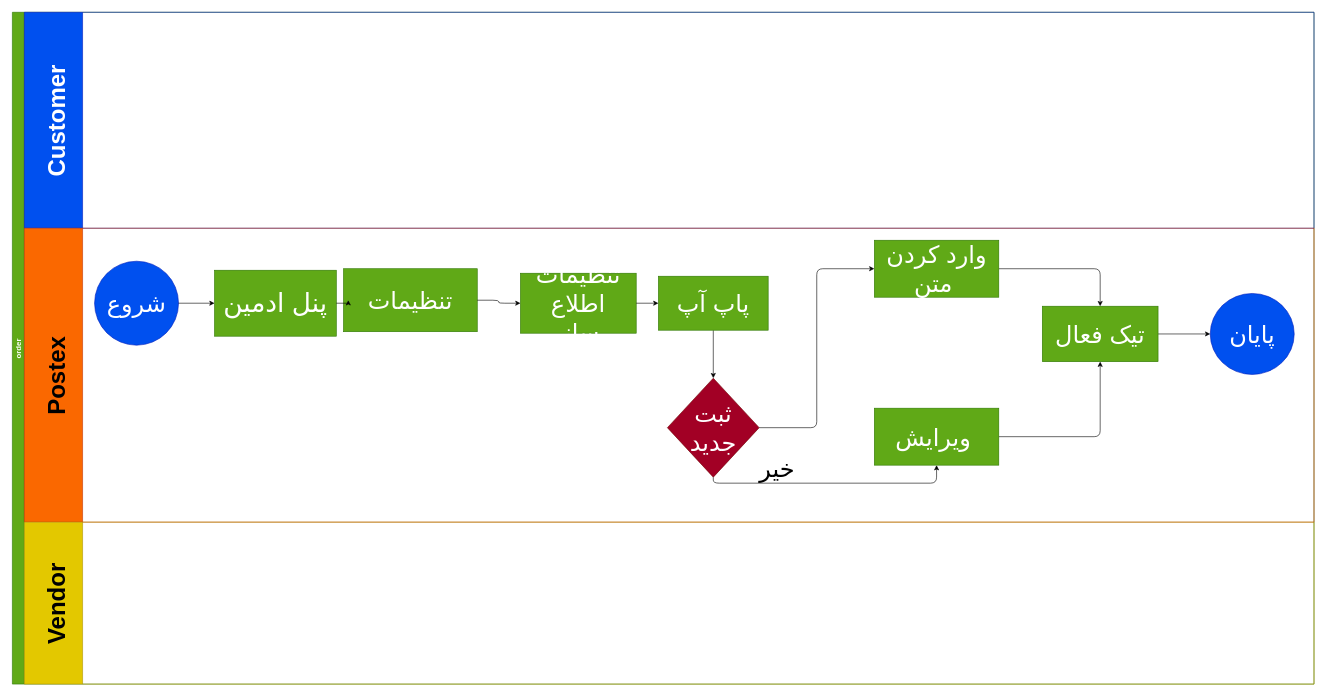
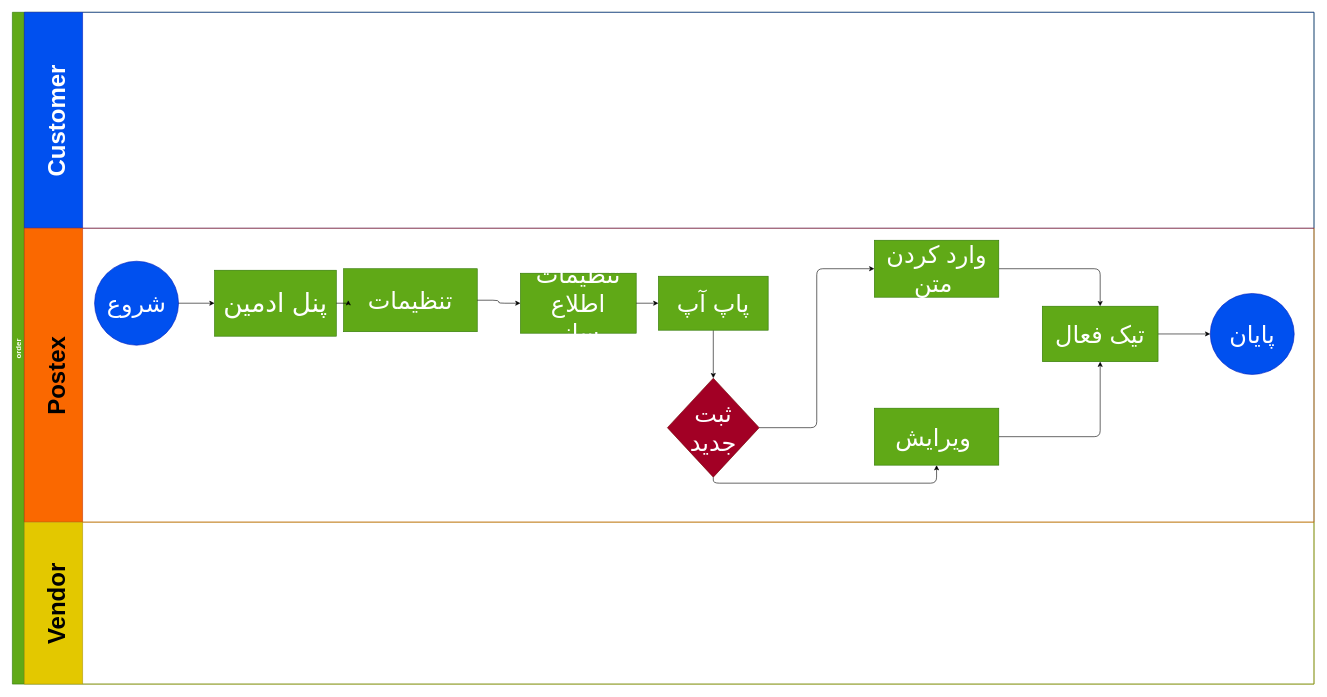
node "خیر": removed
